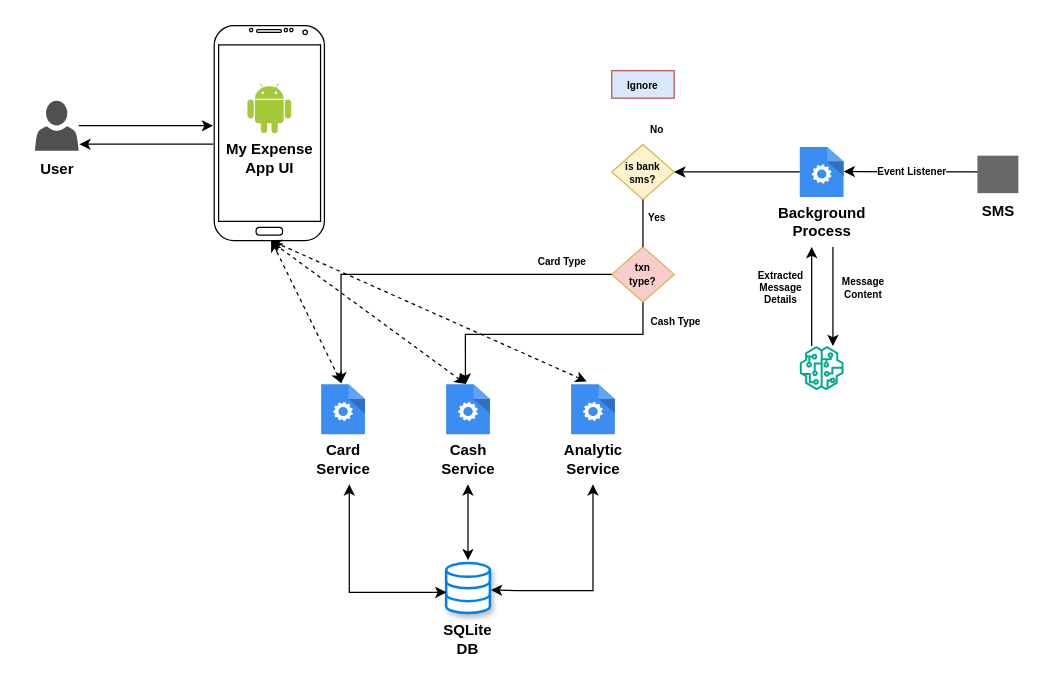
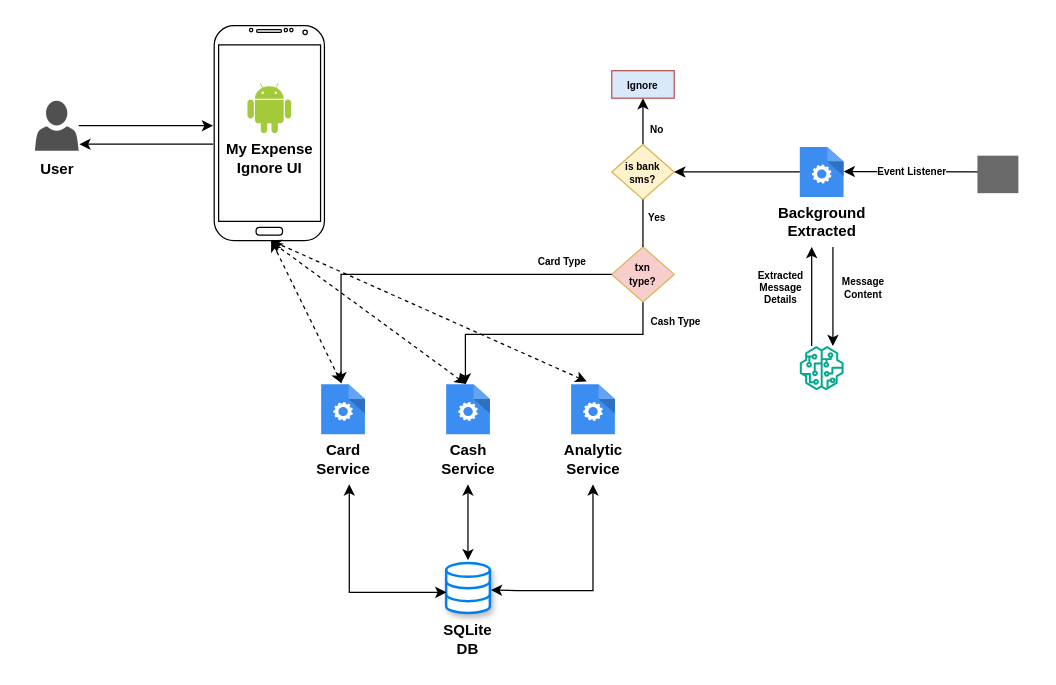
edge "is bank sms?" -> "Ignore": added
node "My Expense App UI": label "My Expense App UI" -> "My Expense Ignore UI"
node "SMS": removed
node "Background Process": label "Background Process" -> "Background Extracted"
